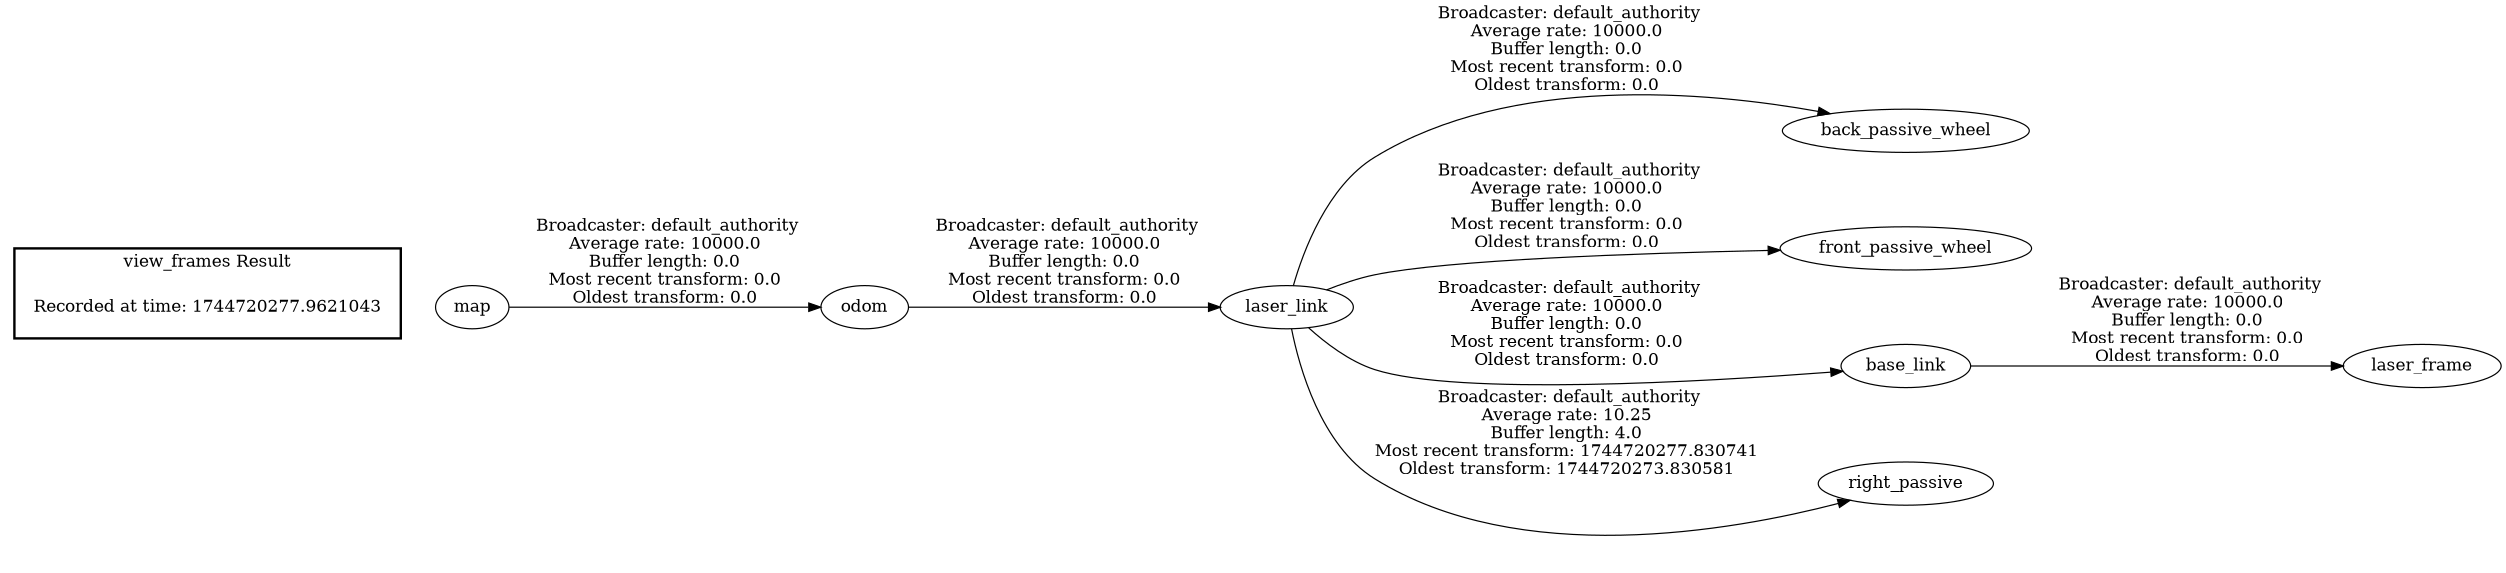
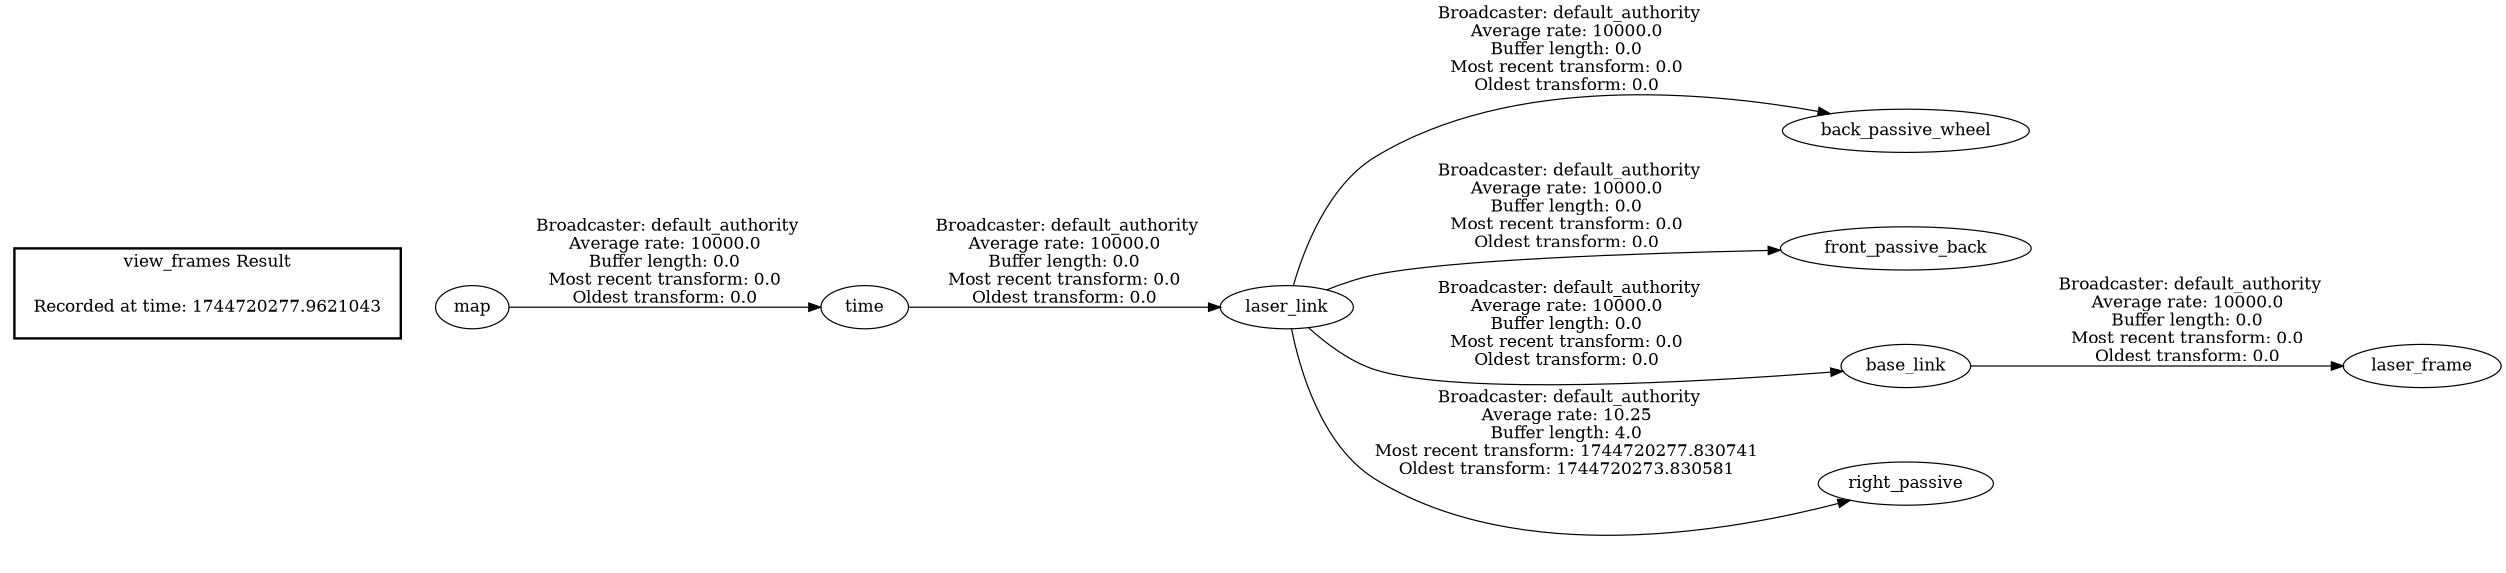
node "front_passive_wheel": label "front_passive_wheel" -> "front_passive_back"
node "odom": label "odom" -> "time"
